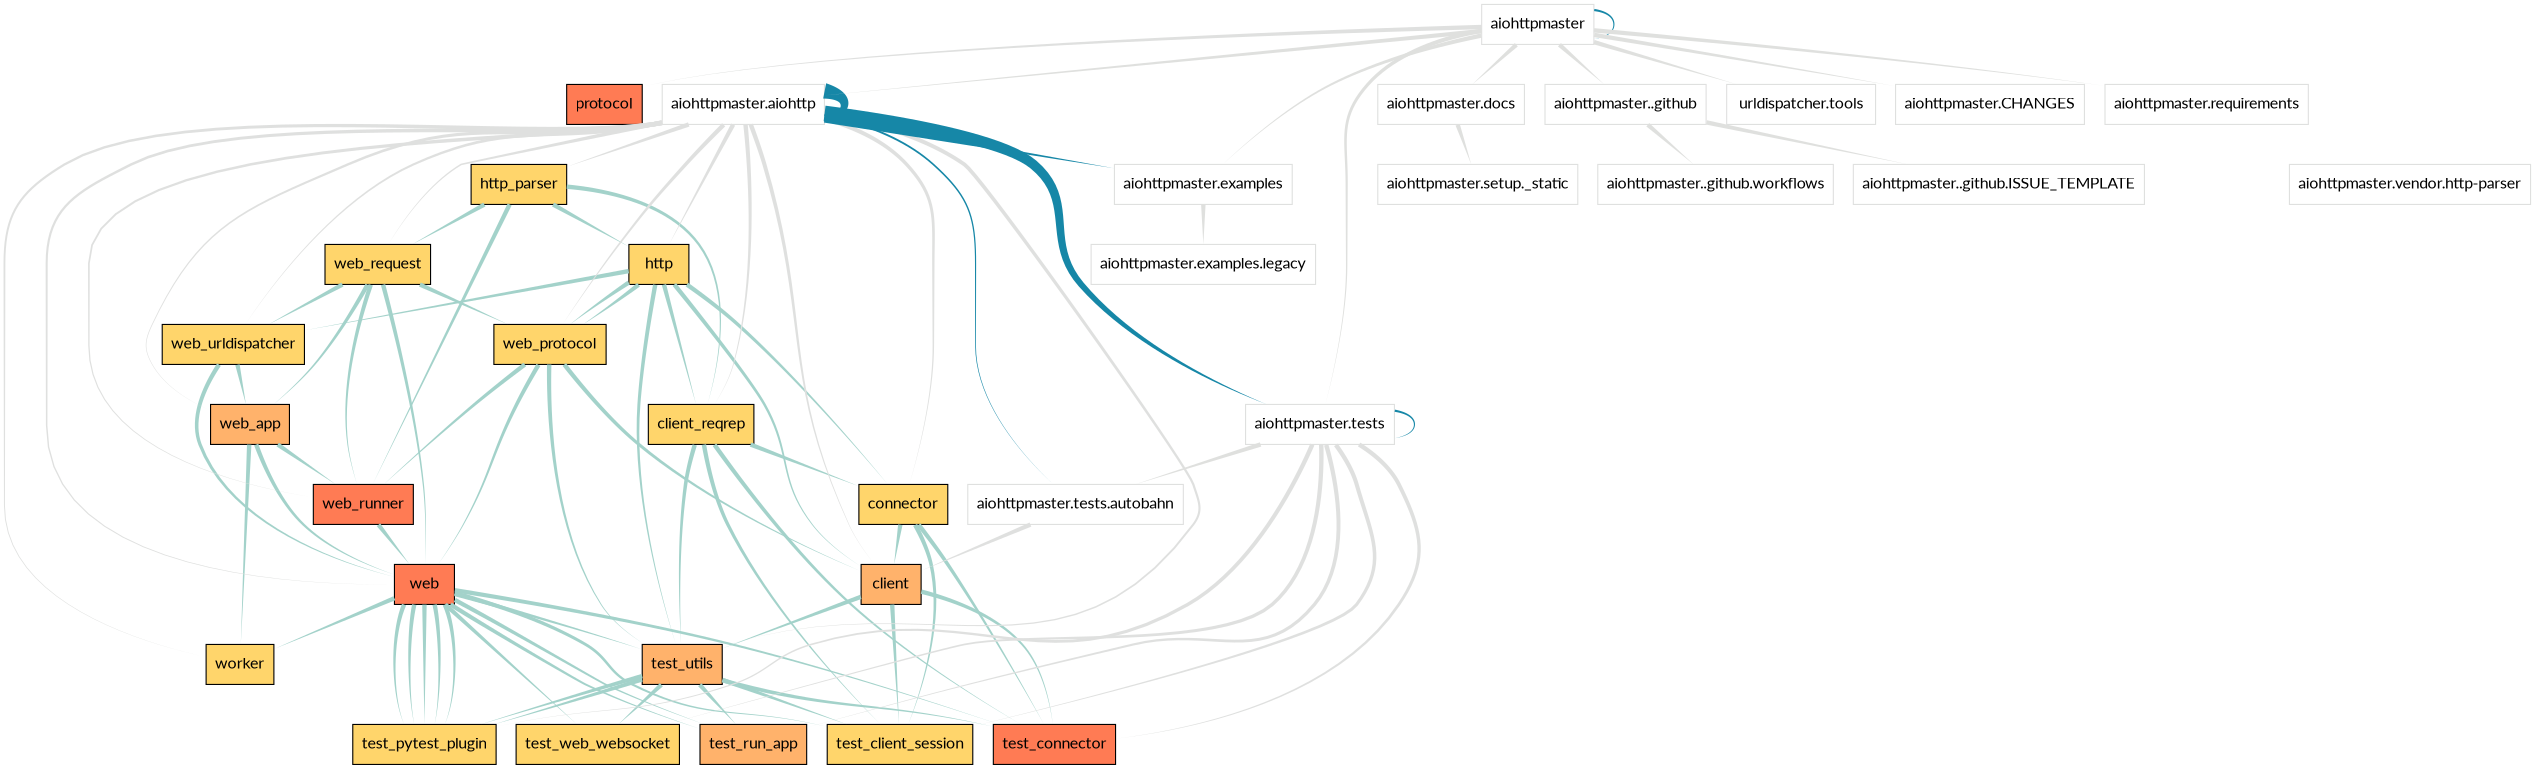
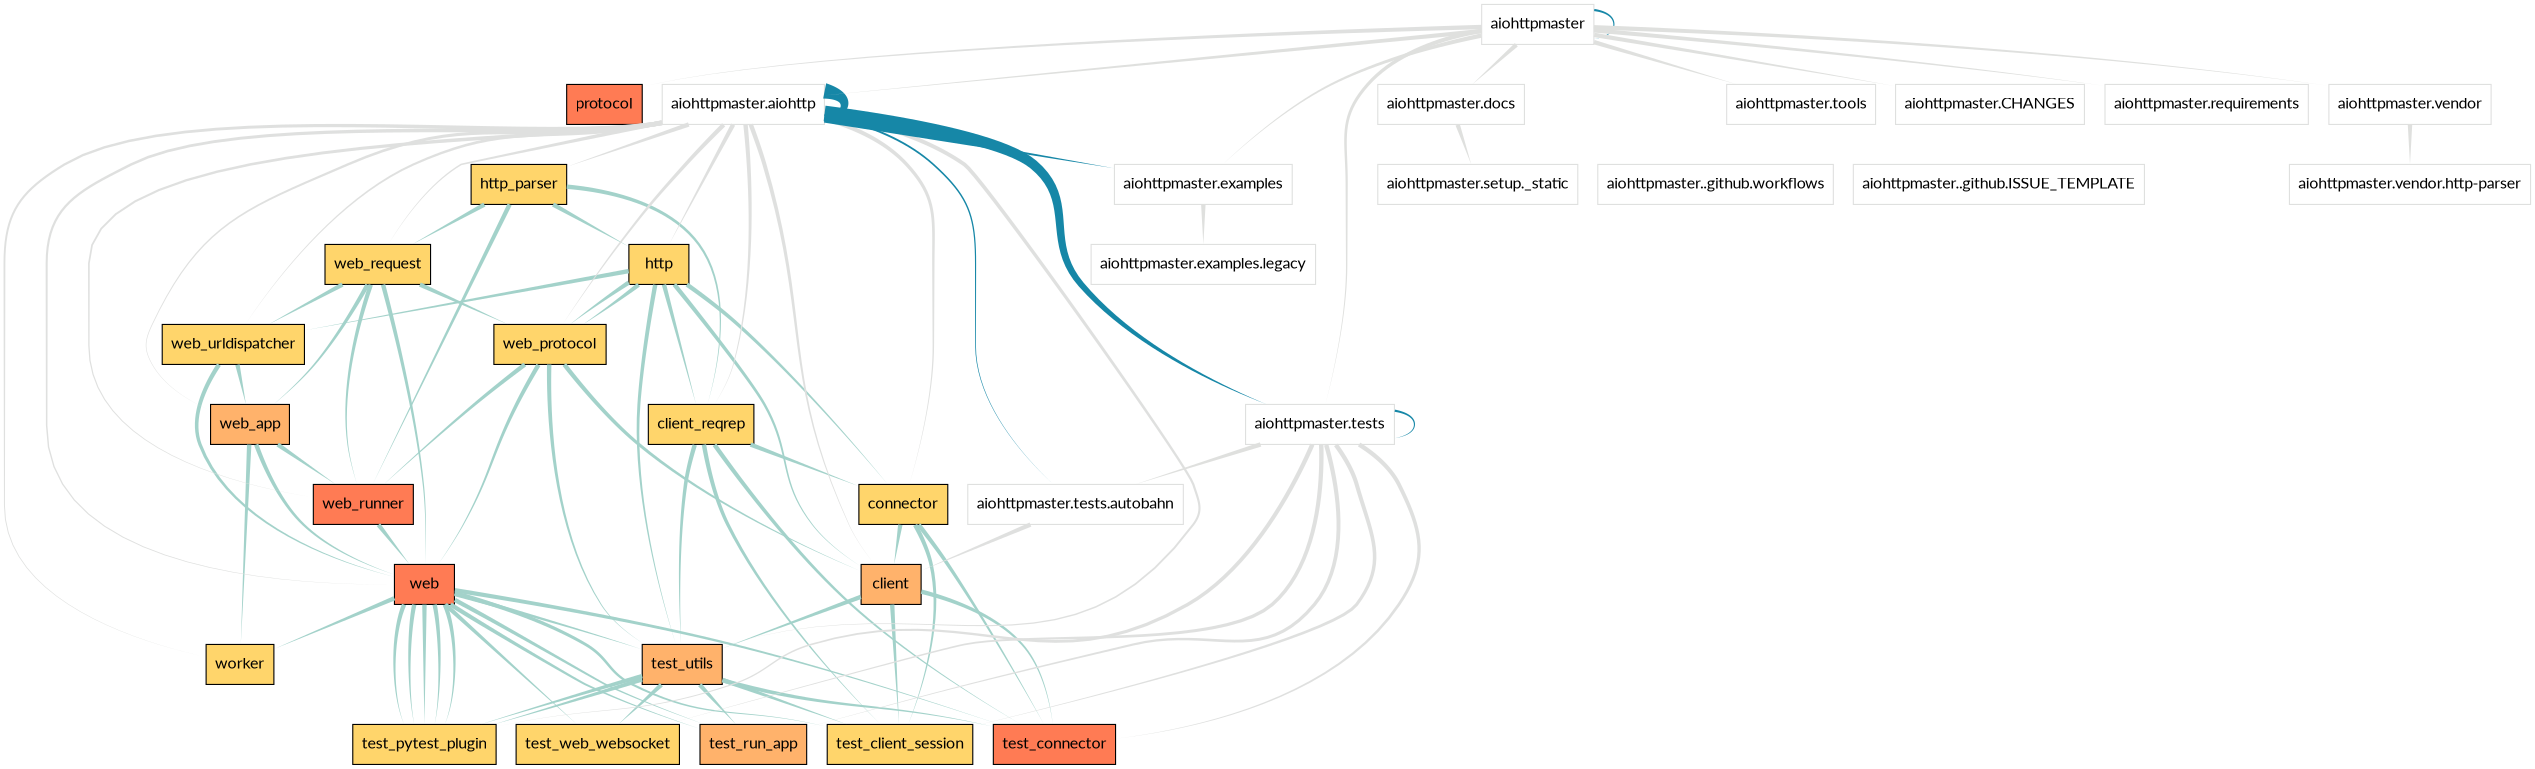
node "aiohttpmaster..github": removed
node "urldispatcher.tools": label "urldispatcher.tools" -> "aiohttpmaster.tools"
node "aiohttpmaster.vendor": added
